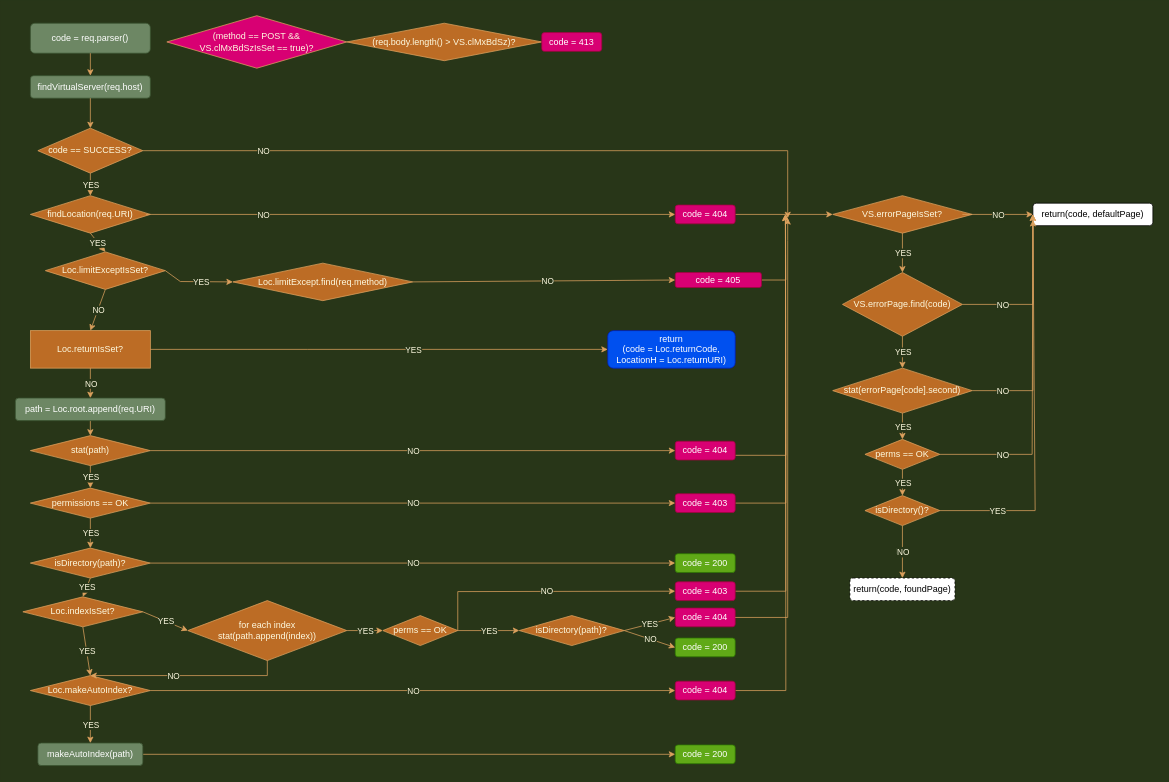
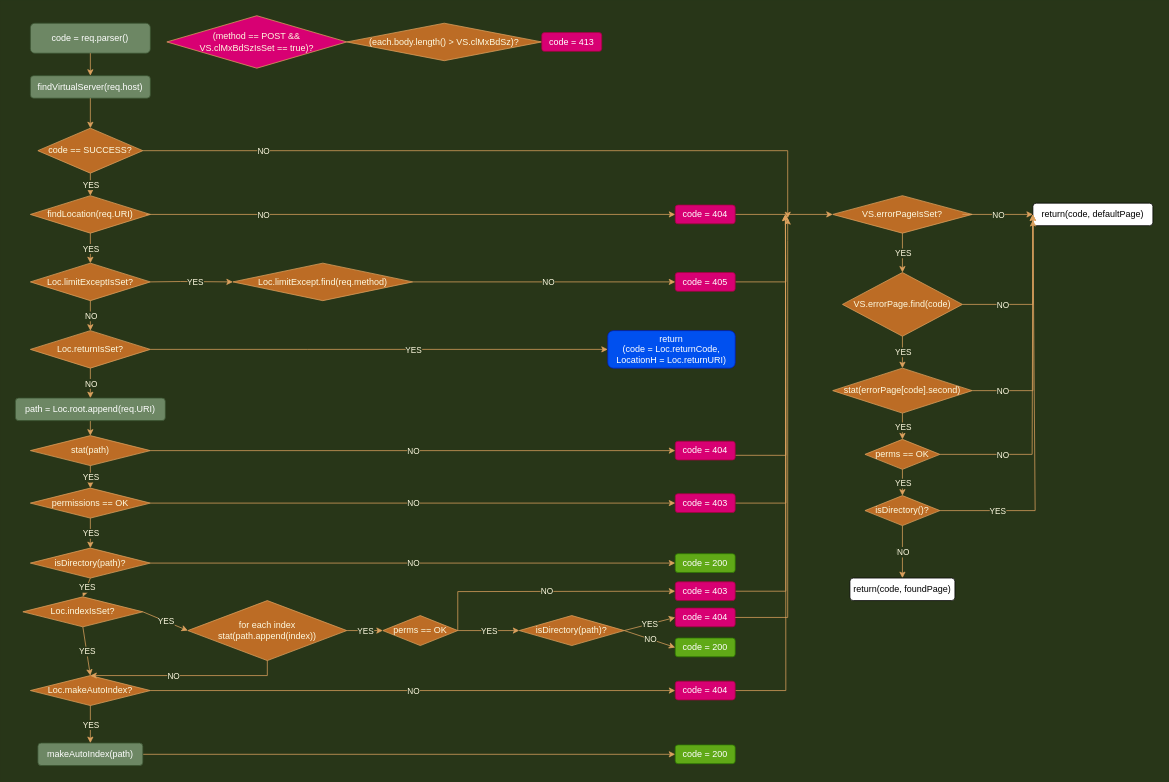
node "(req.body.length() > VS.clMxBdSz)?": label "(req.body.length() > VS.clMxBdSz)?" -> "(each.body.length() > VS.clMxBdSz)?"
node "Loc.limitExceptIsSet?": moved (105, 270) -> (90, 282)
node "code = 405": size 86x15 -> 60x19
node "Loc.returnIsSet?": shape rectangle -> diamond
node "return(code, foundPage)": style dashed -> solid
